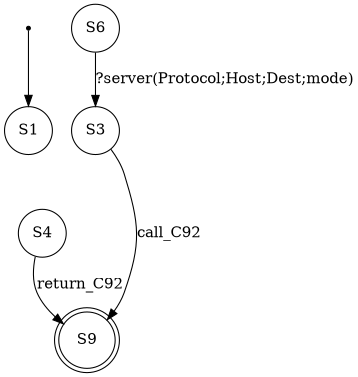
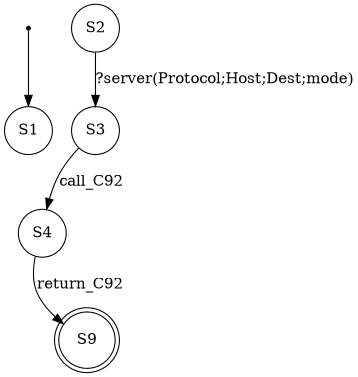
node "S6": label "S6" -> "S2"
edge "S3" -> "S9": now "S3" -> "S4"
